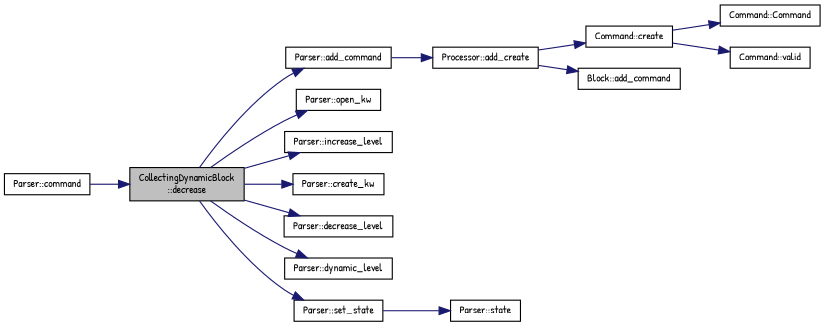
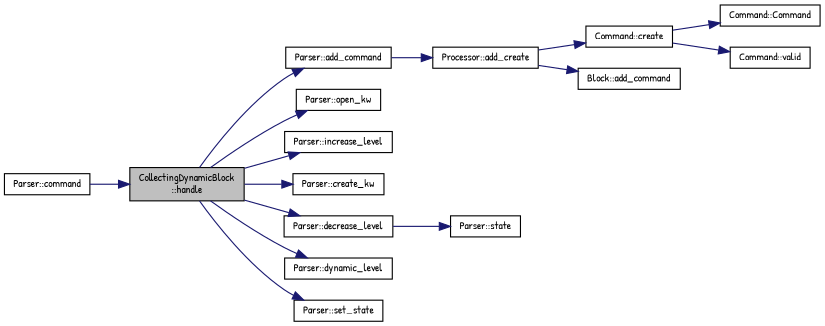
node "CollectingDynamicBlock ::decrease": label "CollectingDynamicBlock ::decrease" -> "CollectingDynamicBlock ::handle"
edge "Parser::set_state" -> "Parser::state": now "Parser::decrease_level" -> "Parser::state"
